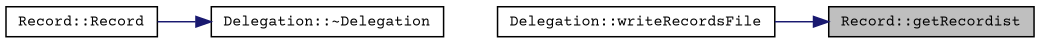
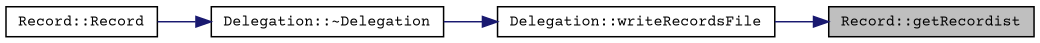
edge "Delegation::~Delegation" -> "Delegation::writeRecordsFile": added
